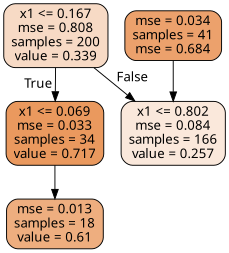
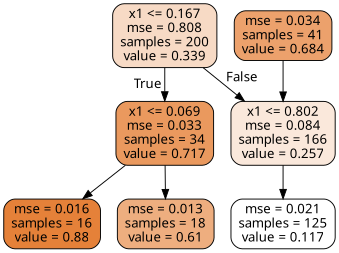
node "mse = 0.034 samples = 41 mse = 0.684": label "mse = 0.034 samples = 41 mse = 0.684" -> "mse = 0.034 samples = 41 value = 0.684"
node "mse = 0.016 samples = 16 value = 0.88": added
node "mse = 0.021 samples = 125 value = 0.117": added
